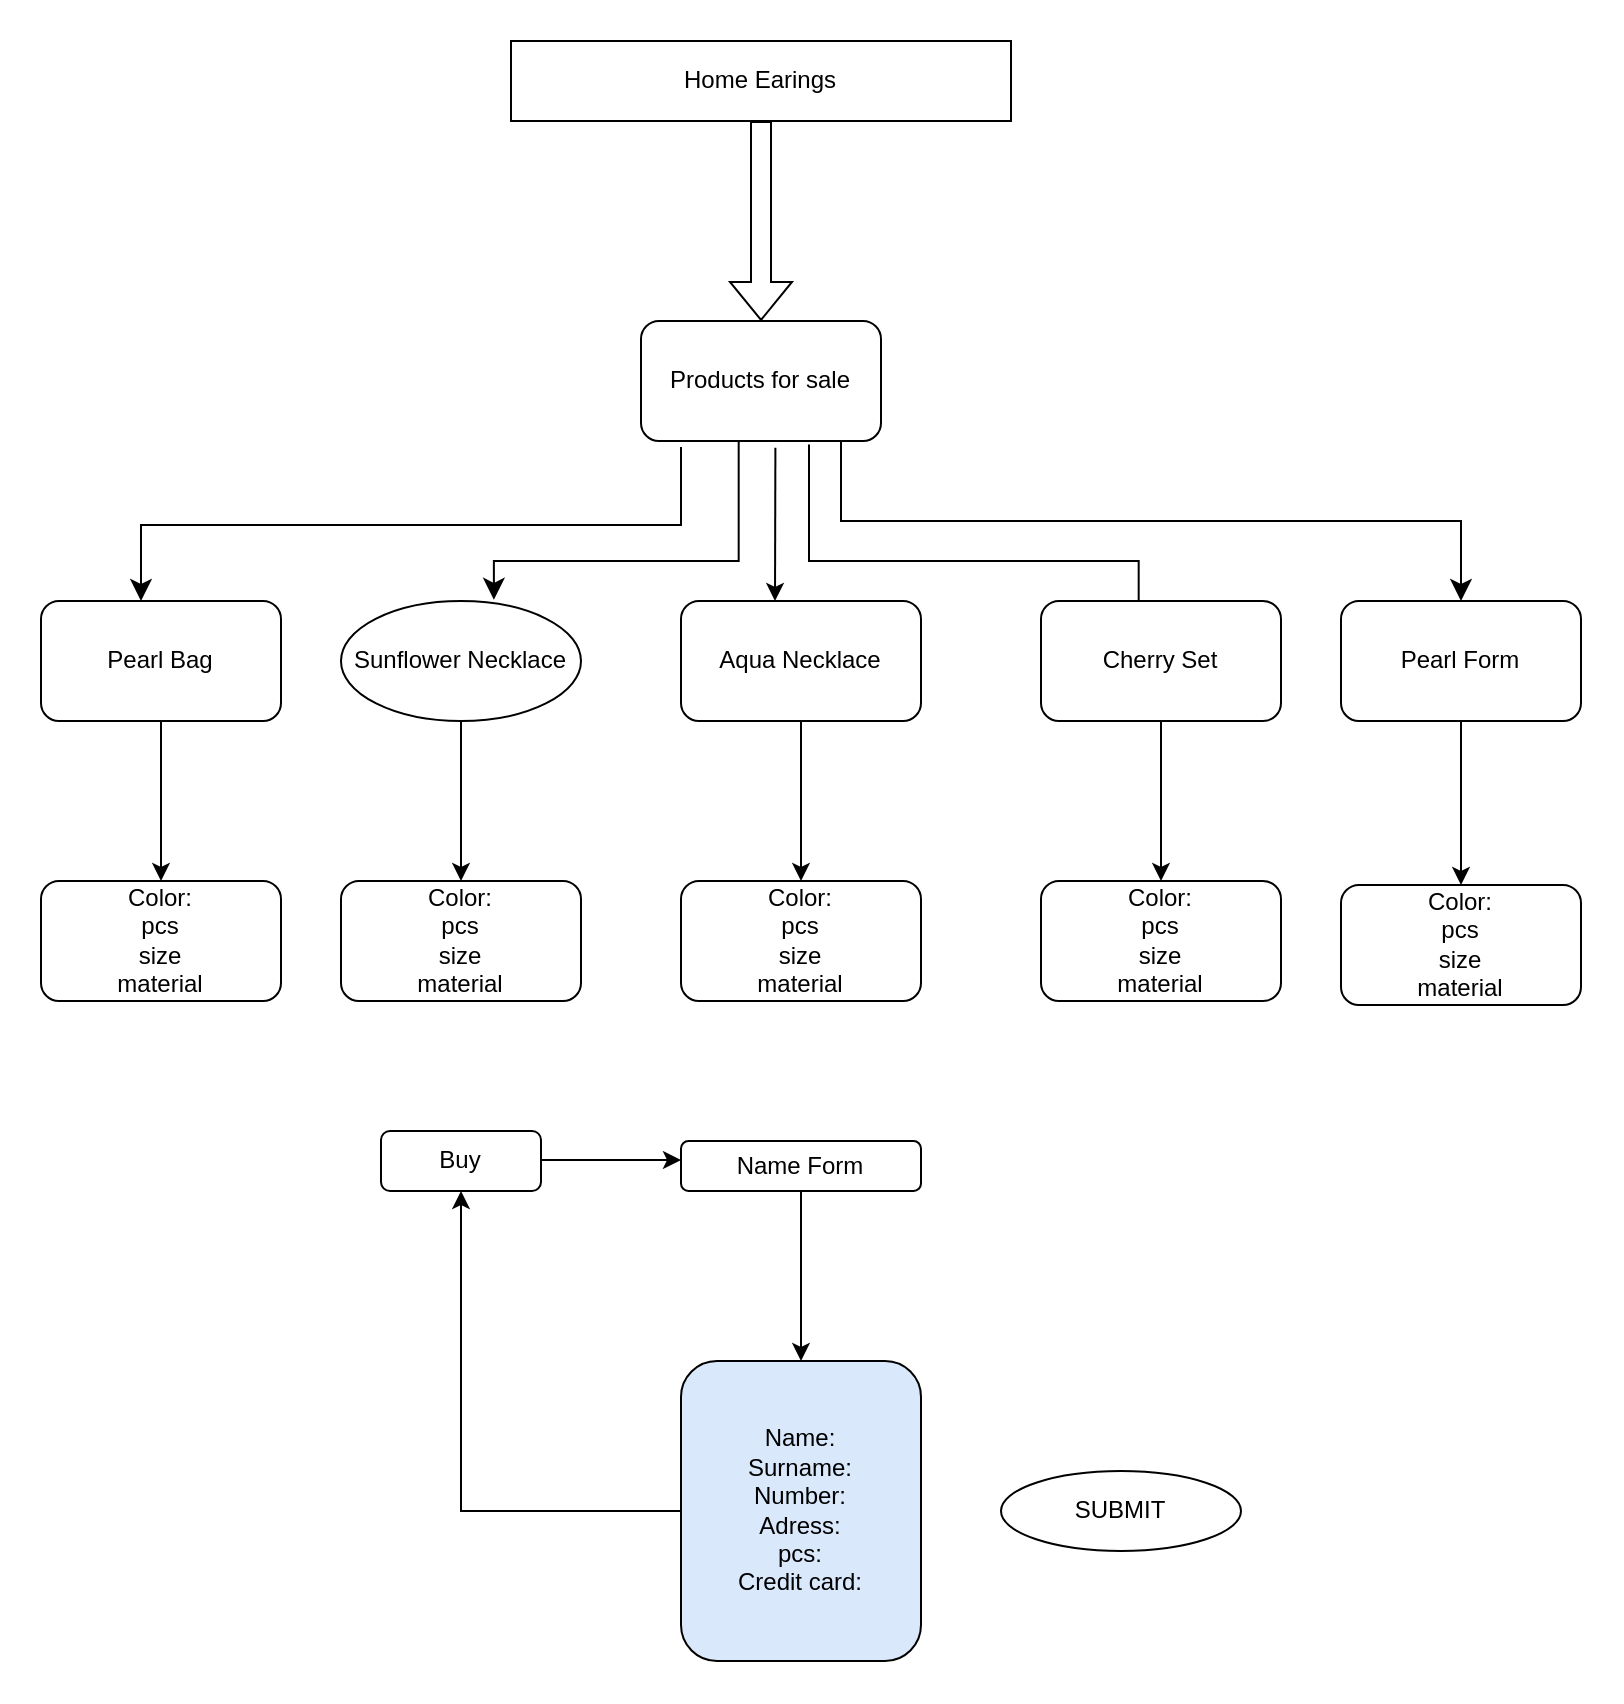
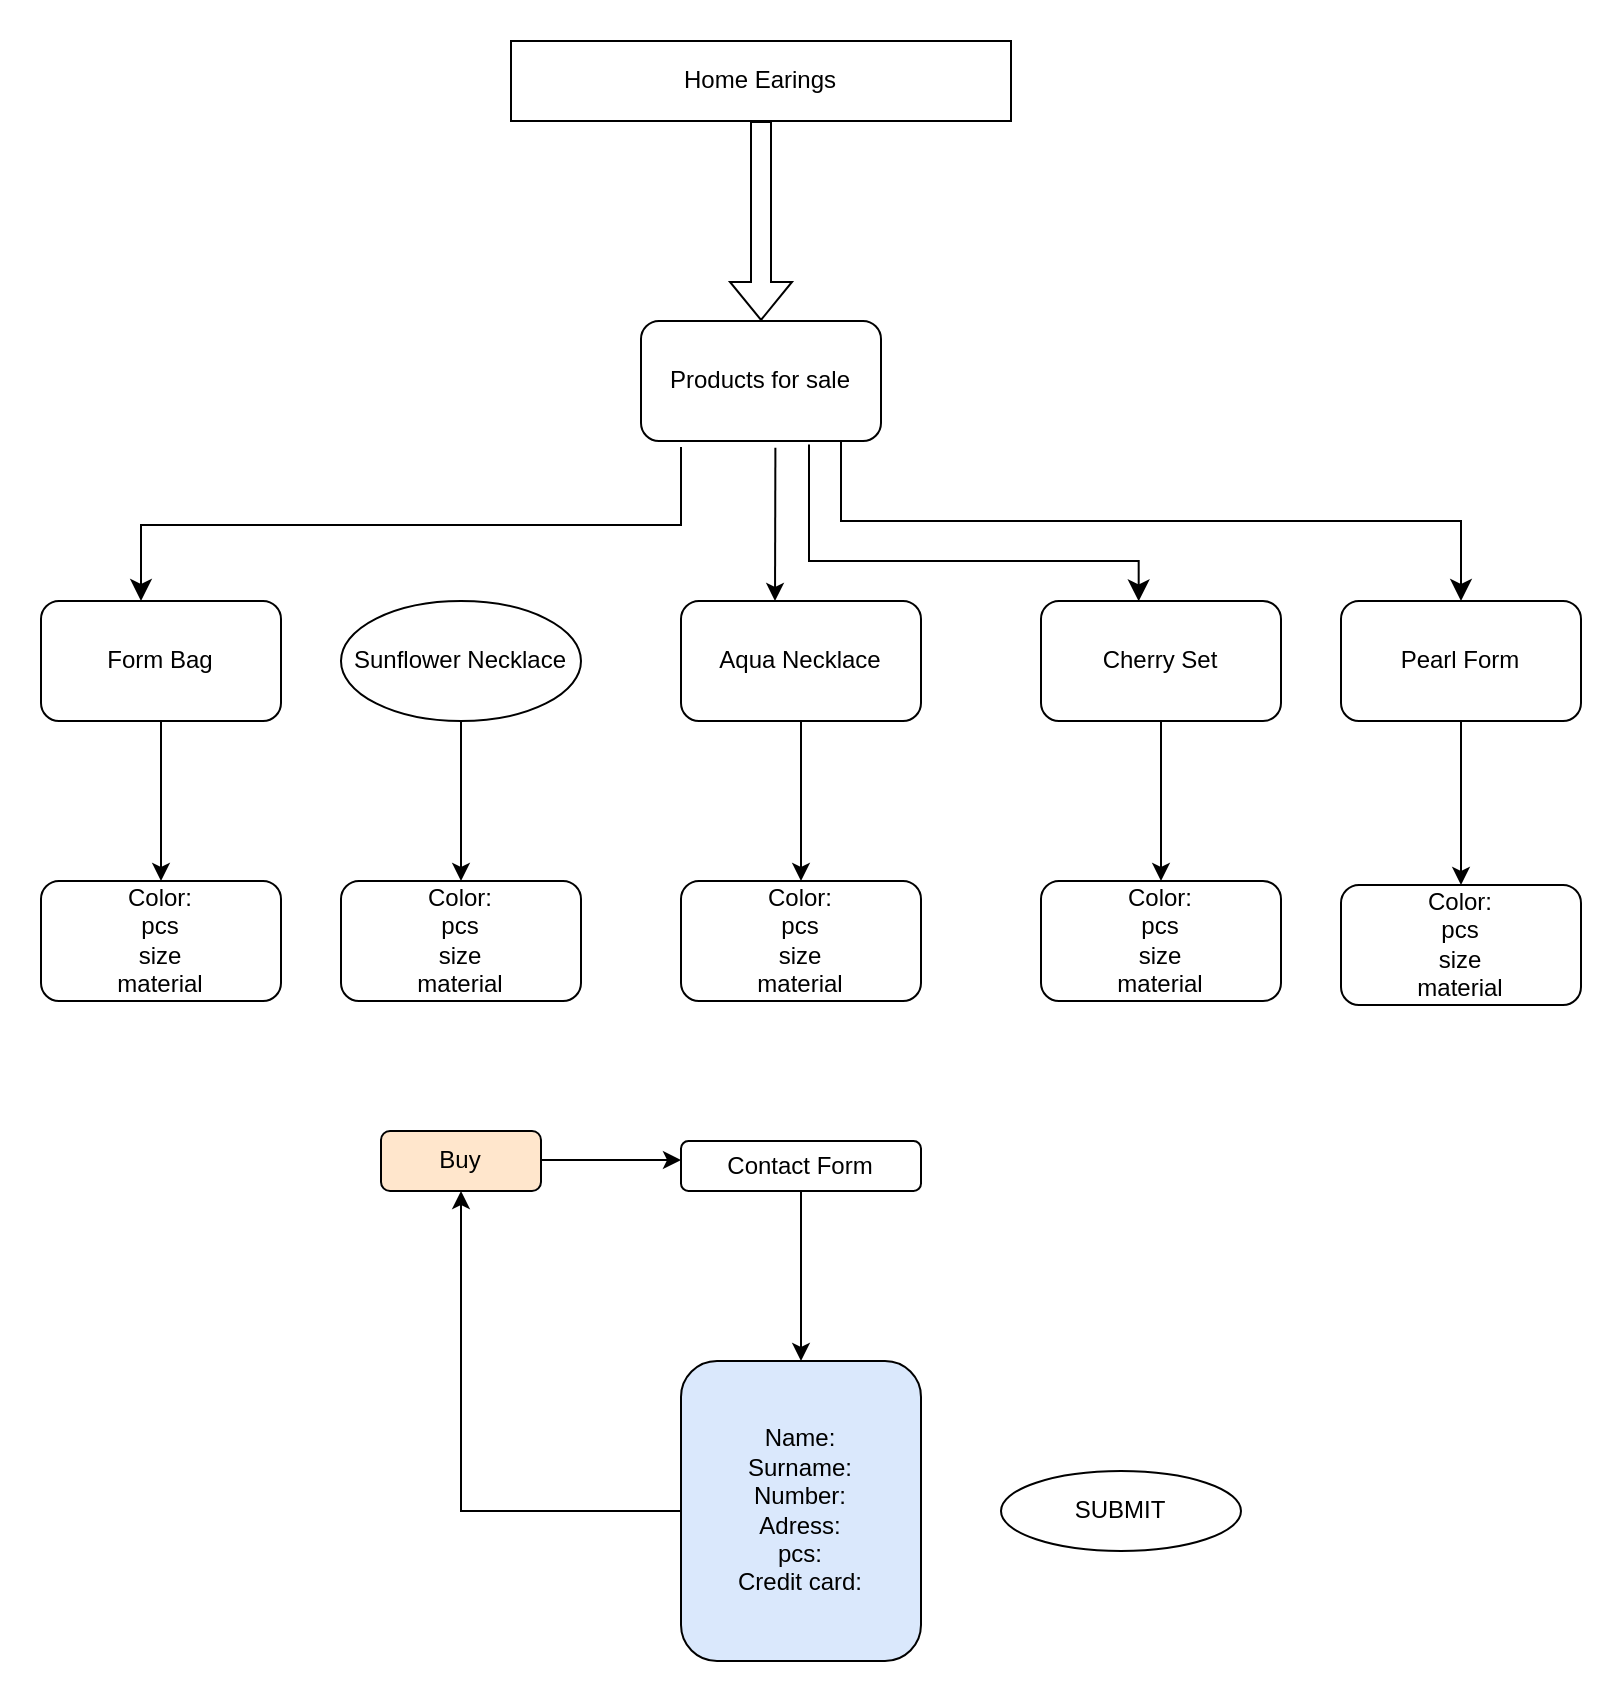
edge "Products for sale" -> "Sunflower Necklace": removed
edge "Products for sale" -- "Cherry Set": arrowhead none -> classic
node "Pearl Bag": label "Pearl Bag" -> "Form Bag"
node "Buy": fillcolor #ffffff -> #ffe6cc
node "Name Form": label "Name Form" -> "Contact Form"
